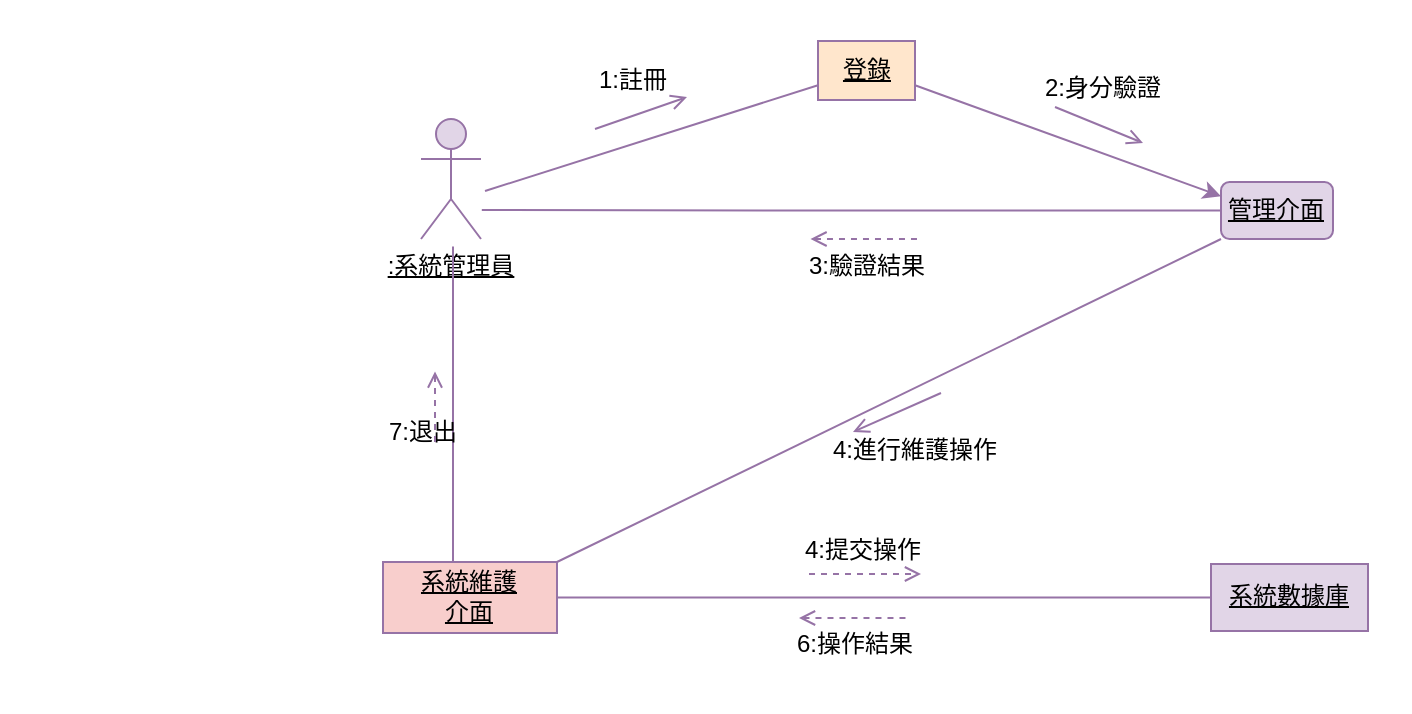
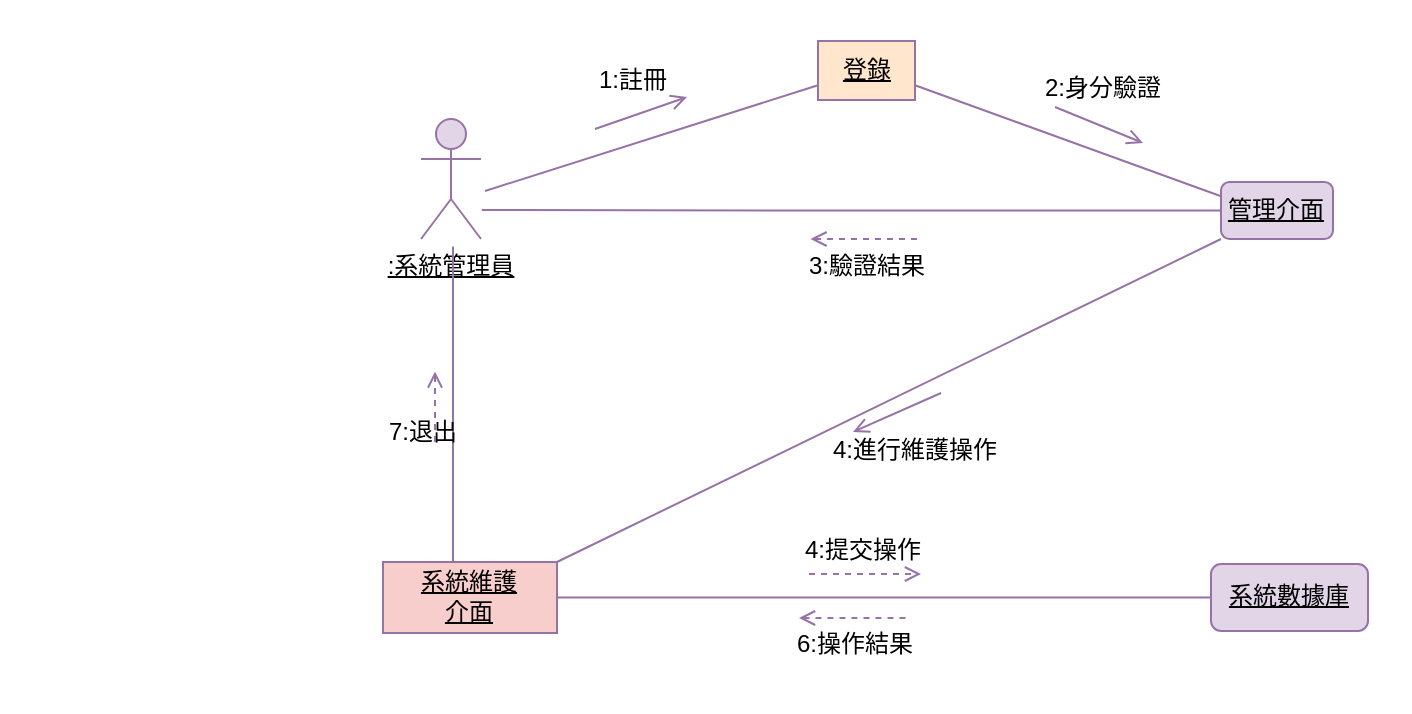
edge "登錄" -> "管理介面": arrowhead classic -> none
node "系統數據庫": shape rectangle -> rounded rectangle
